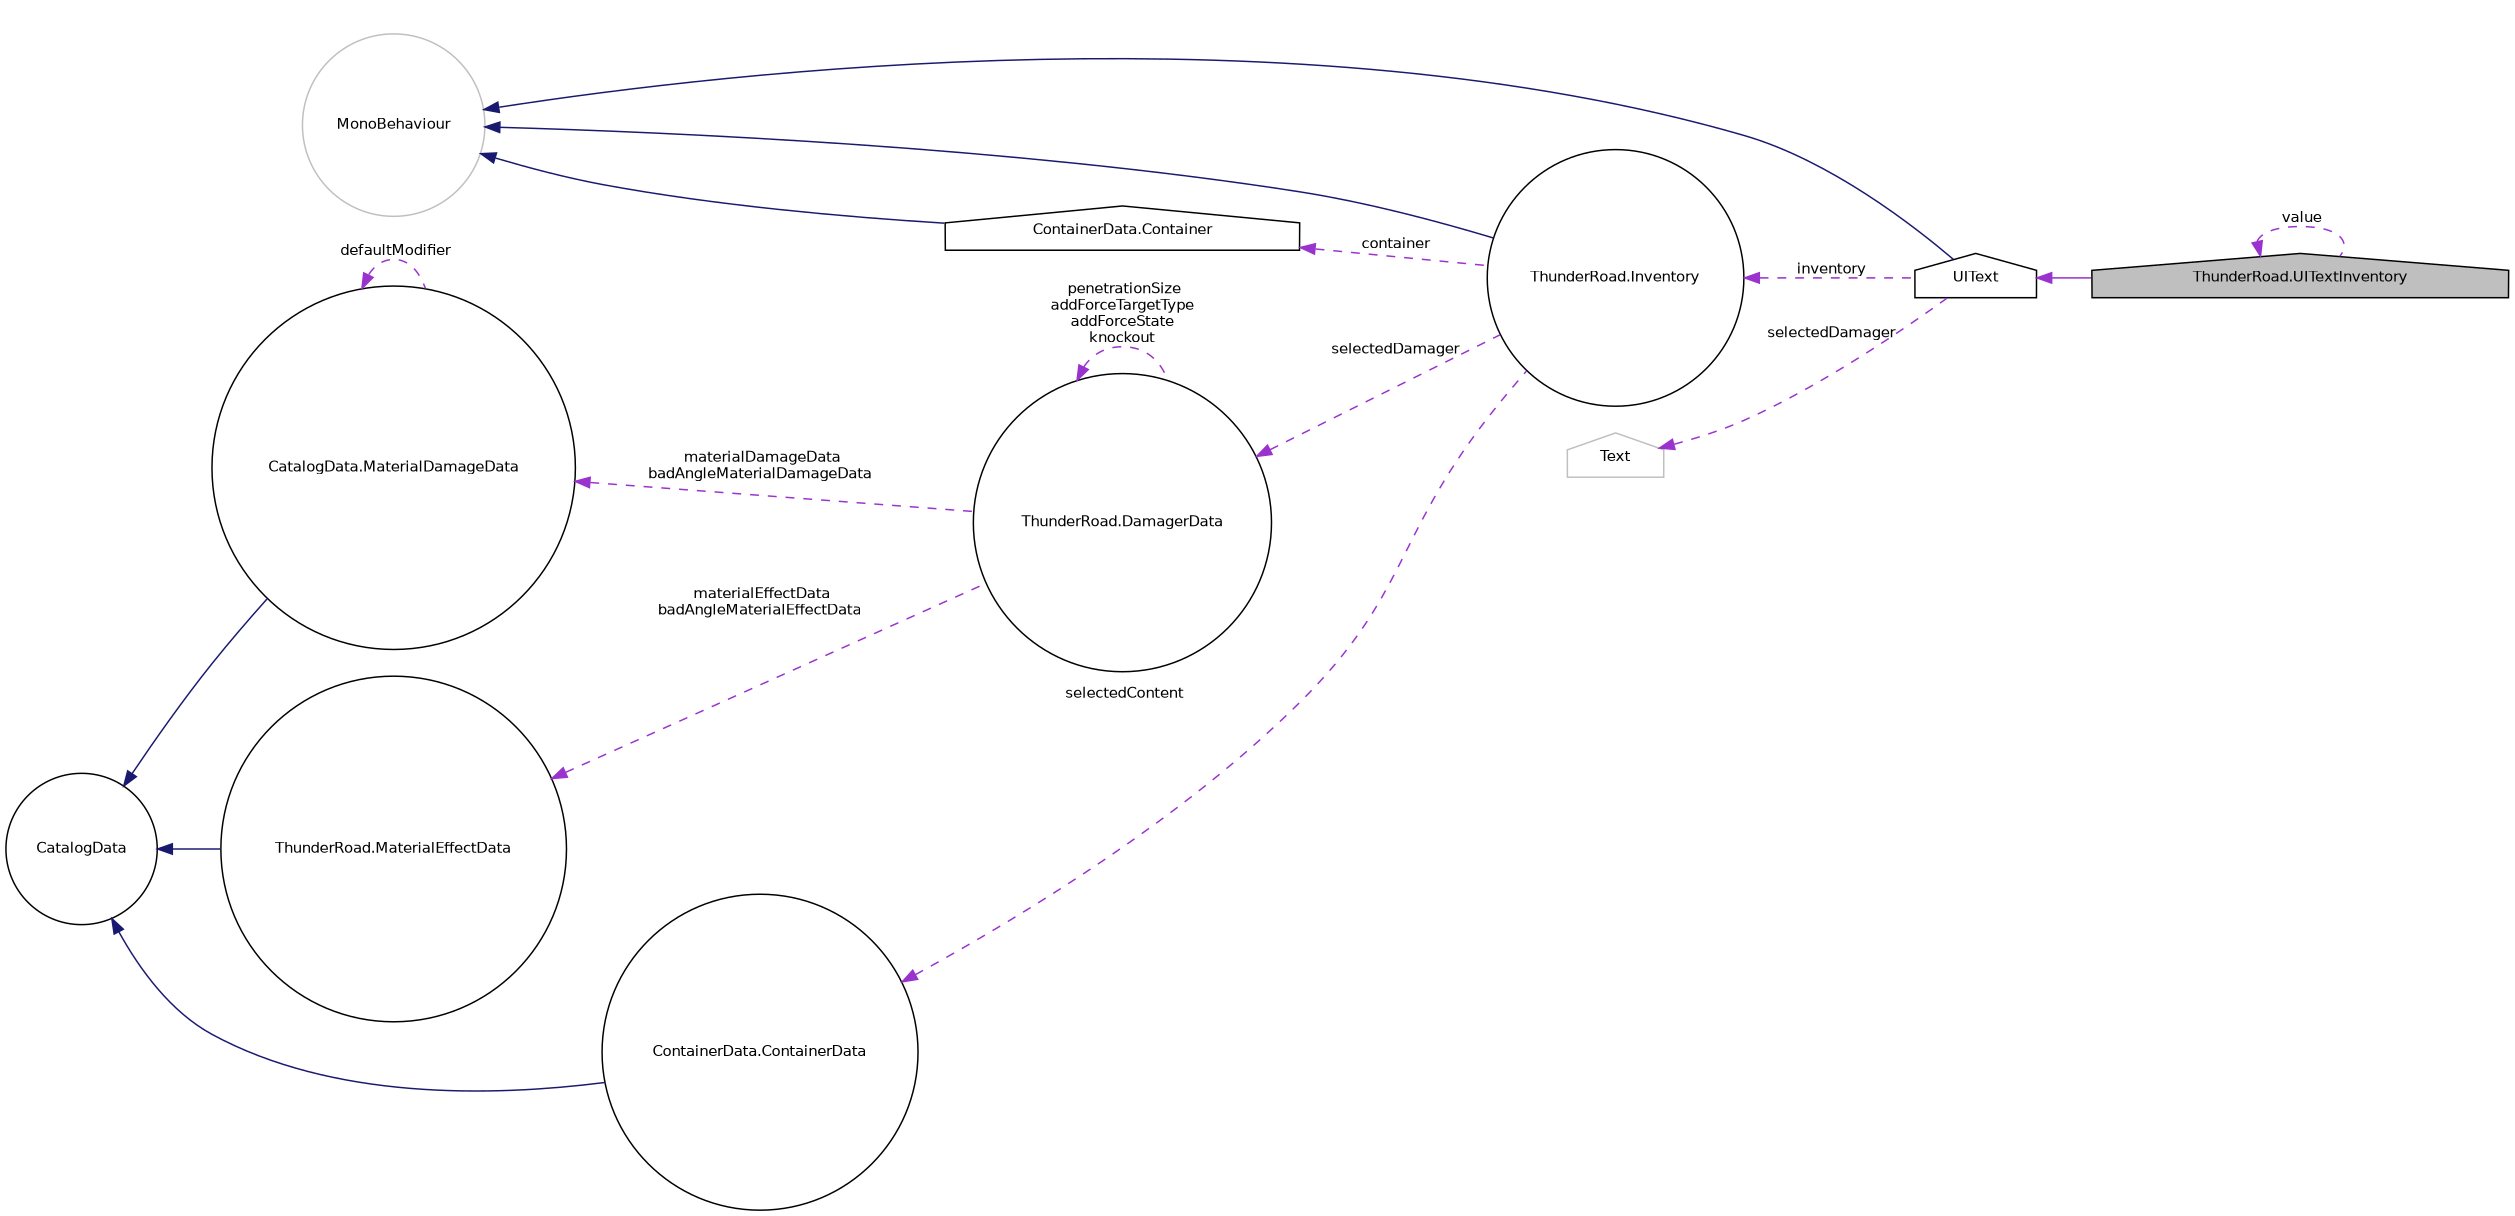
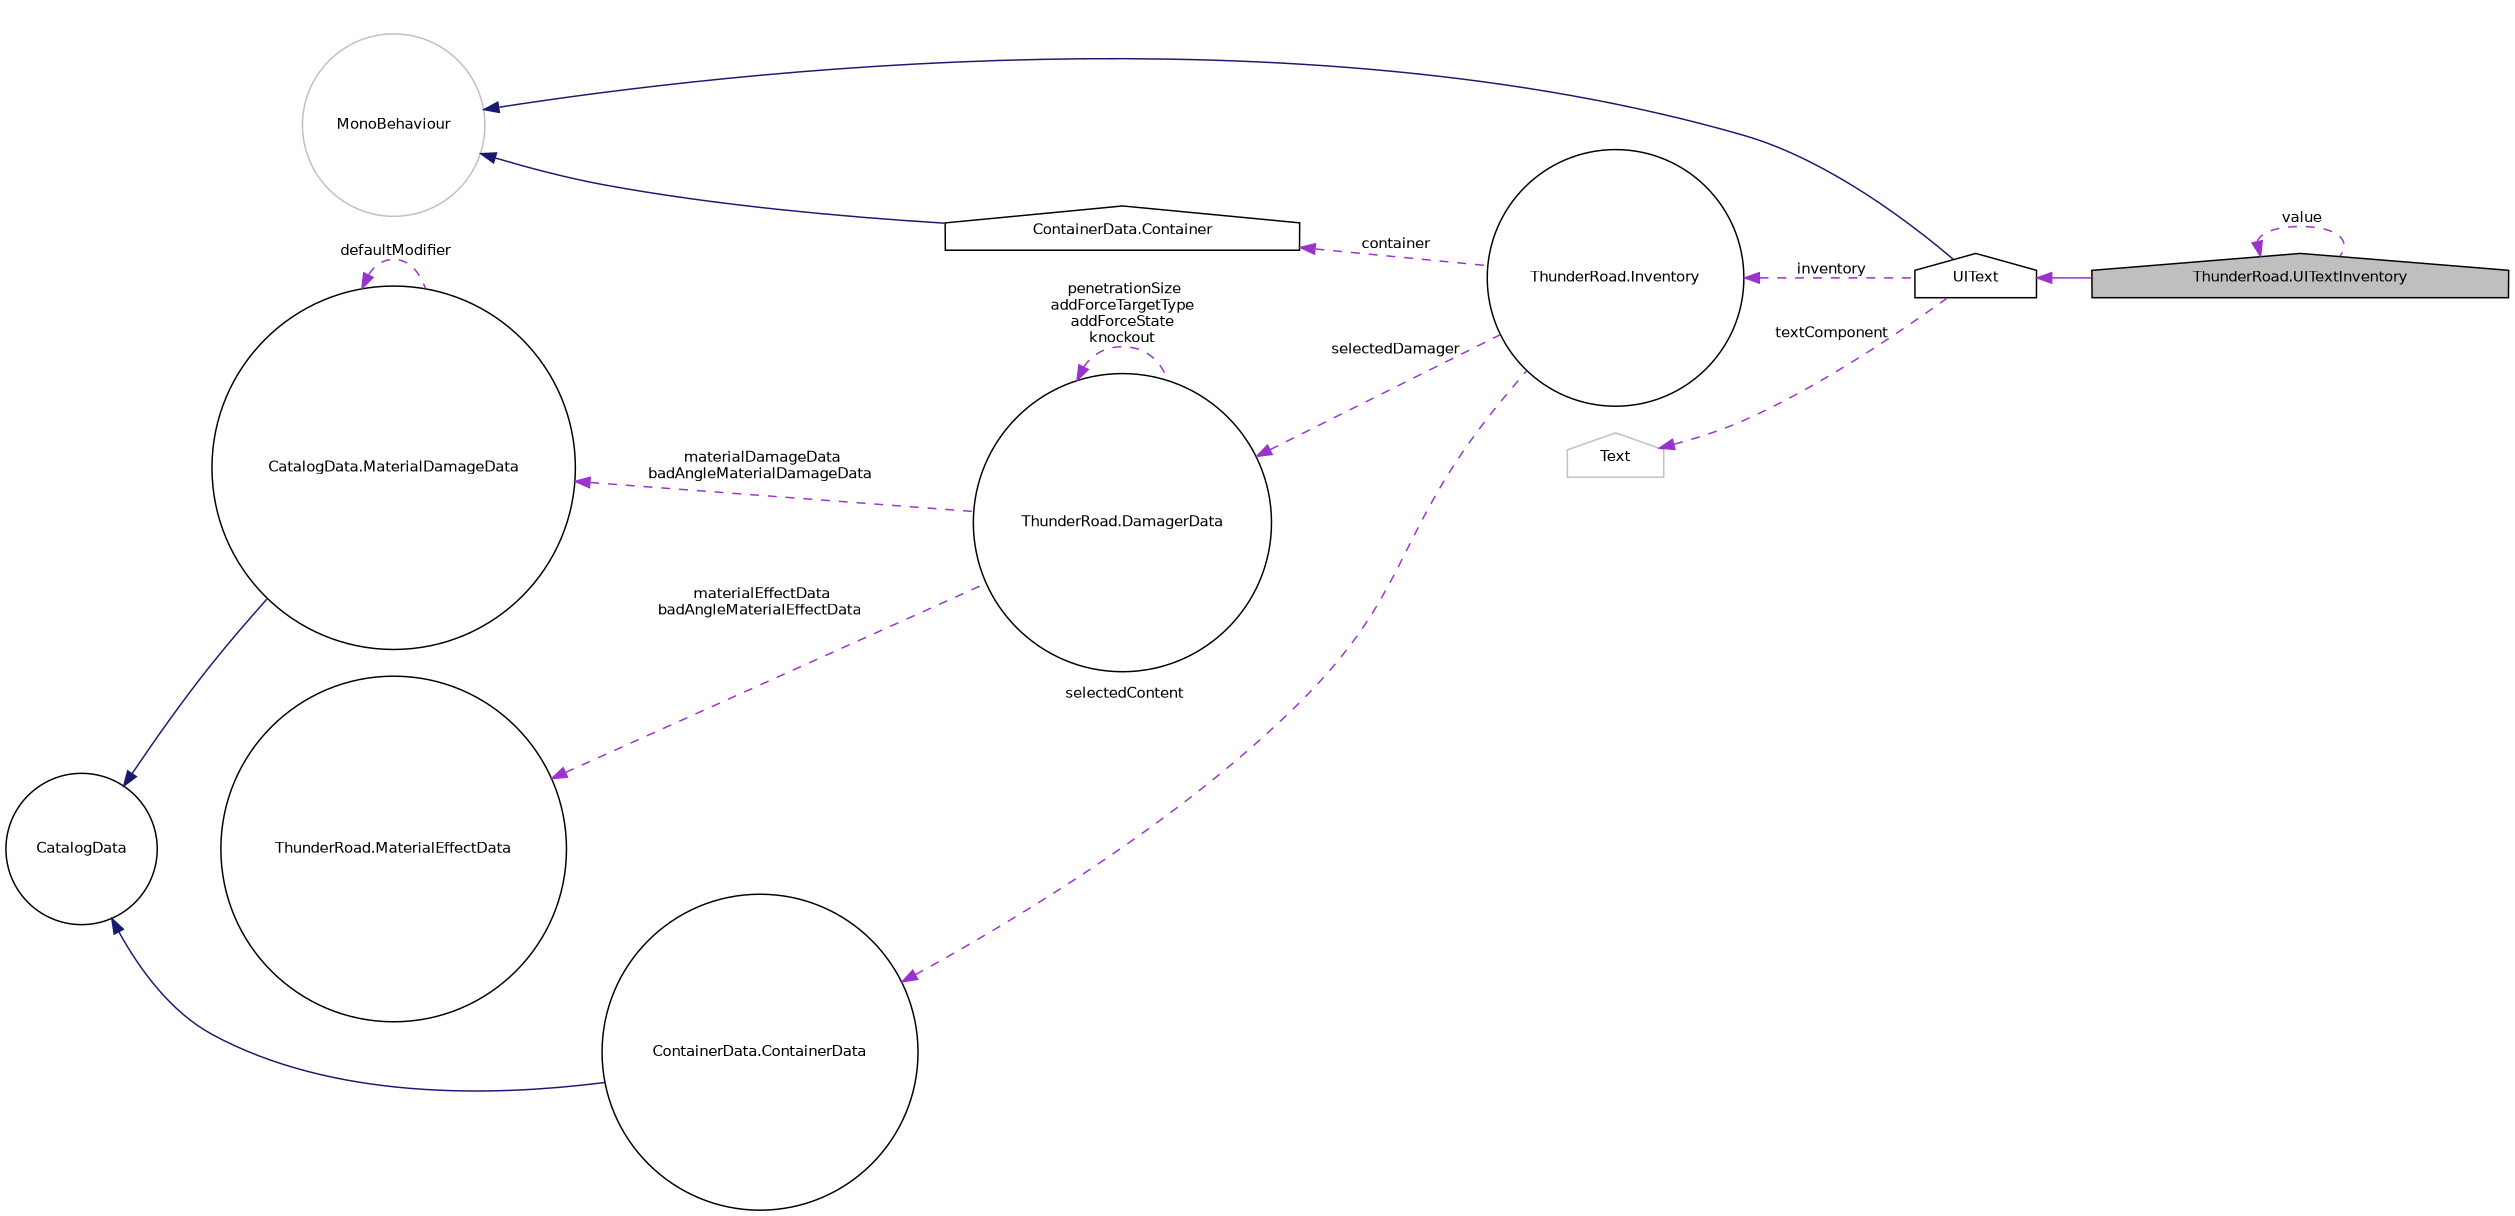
edge "ThunderRoad.Inventory" -> "MonoBehaviour": removed
edge "UIText" -> "Text": label " selectedDamager" -> " textComponent"
edge "ThunderRoad.MaterialEffectData" -> "CatalogData": removed
